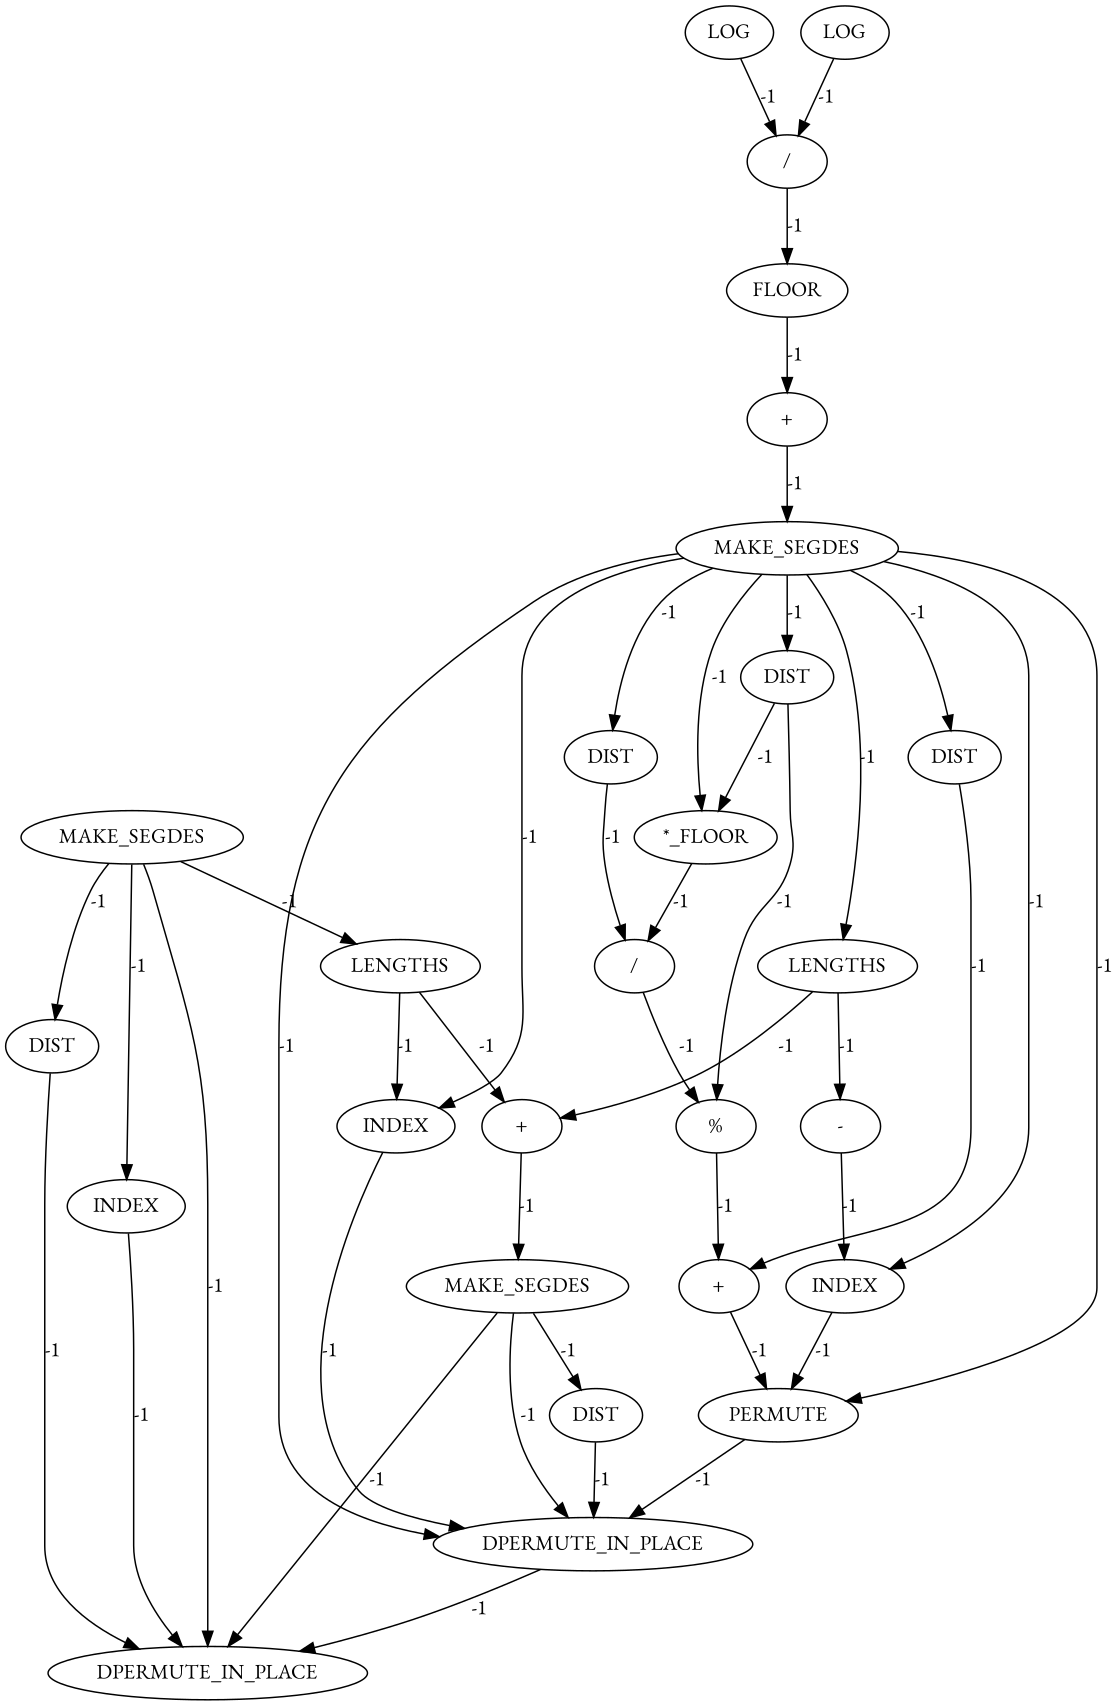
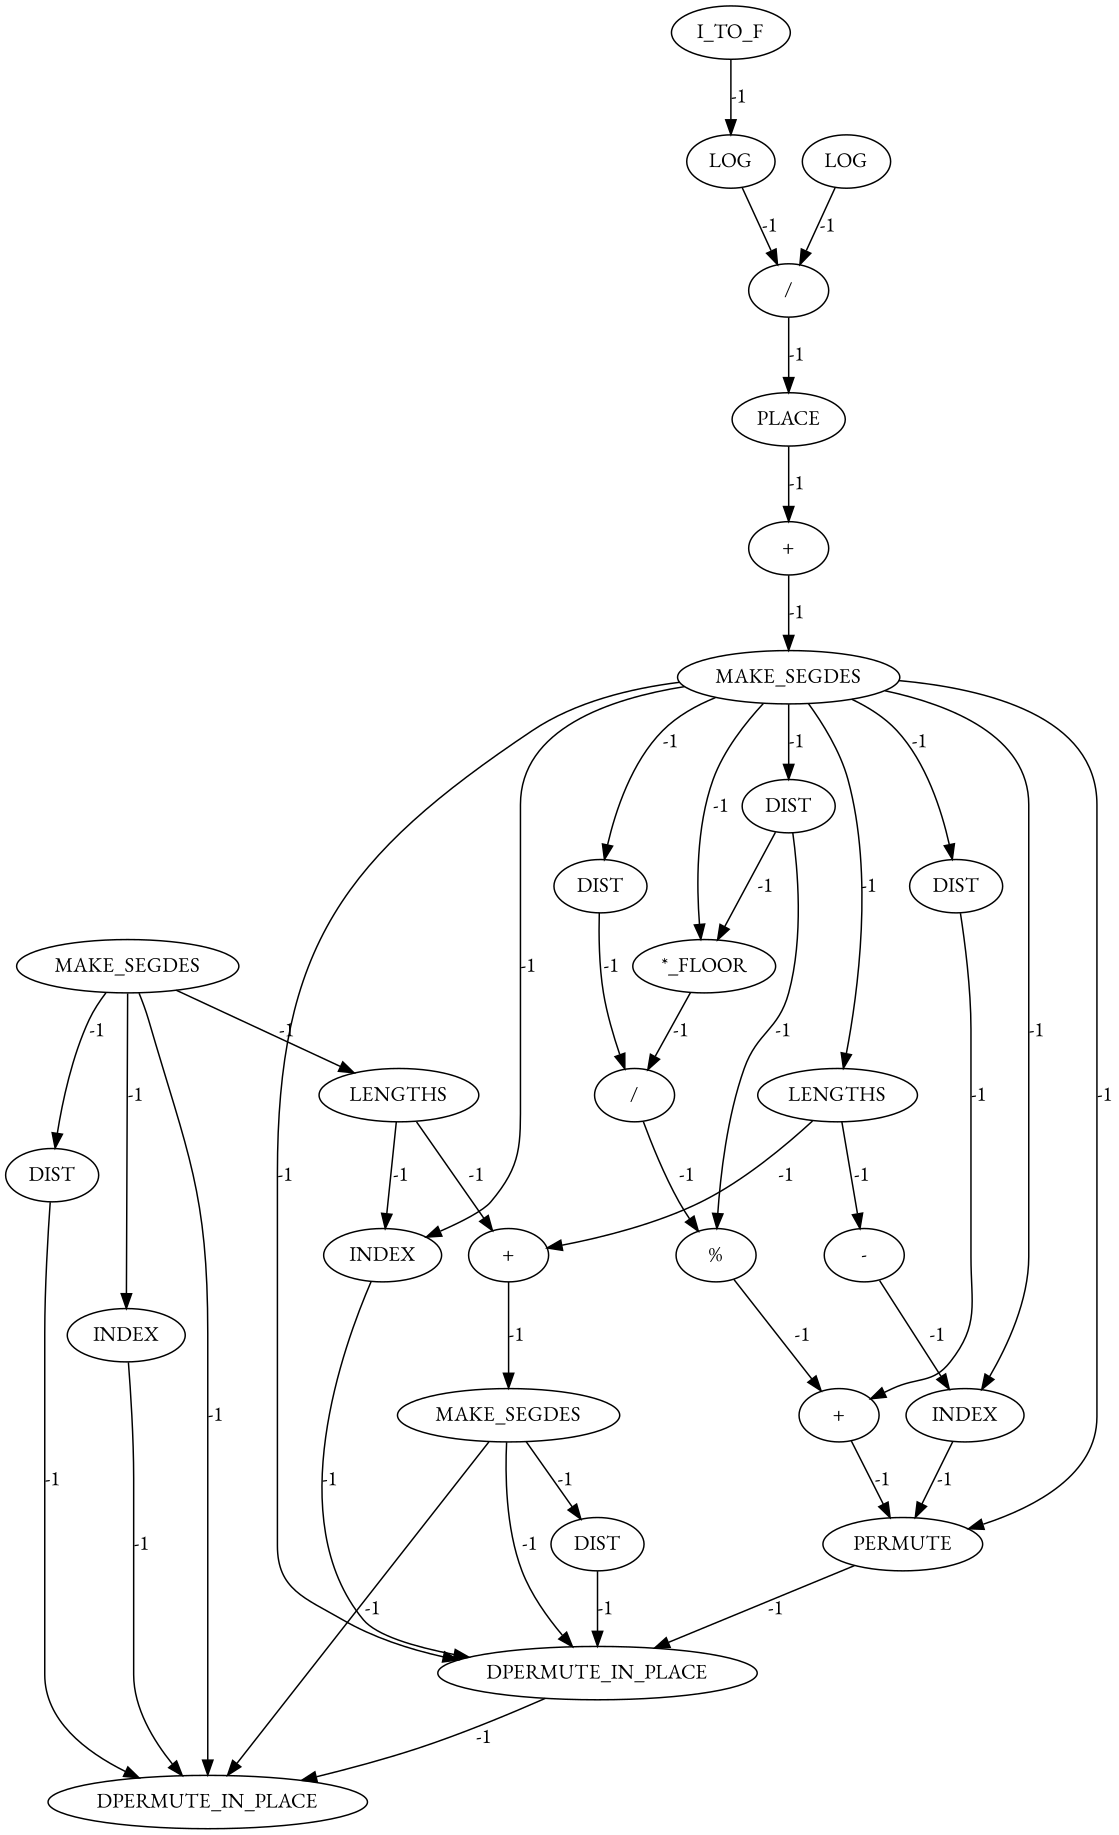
node "I_TO_F": added
node "FLOOR": label "FLOOR" -> "PLACE"
